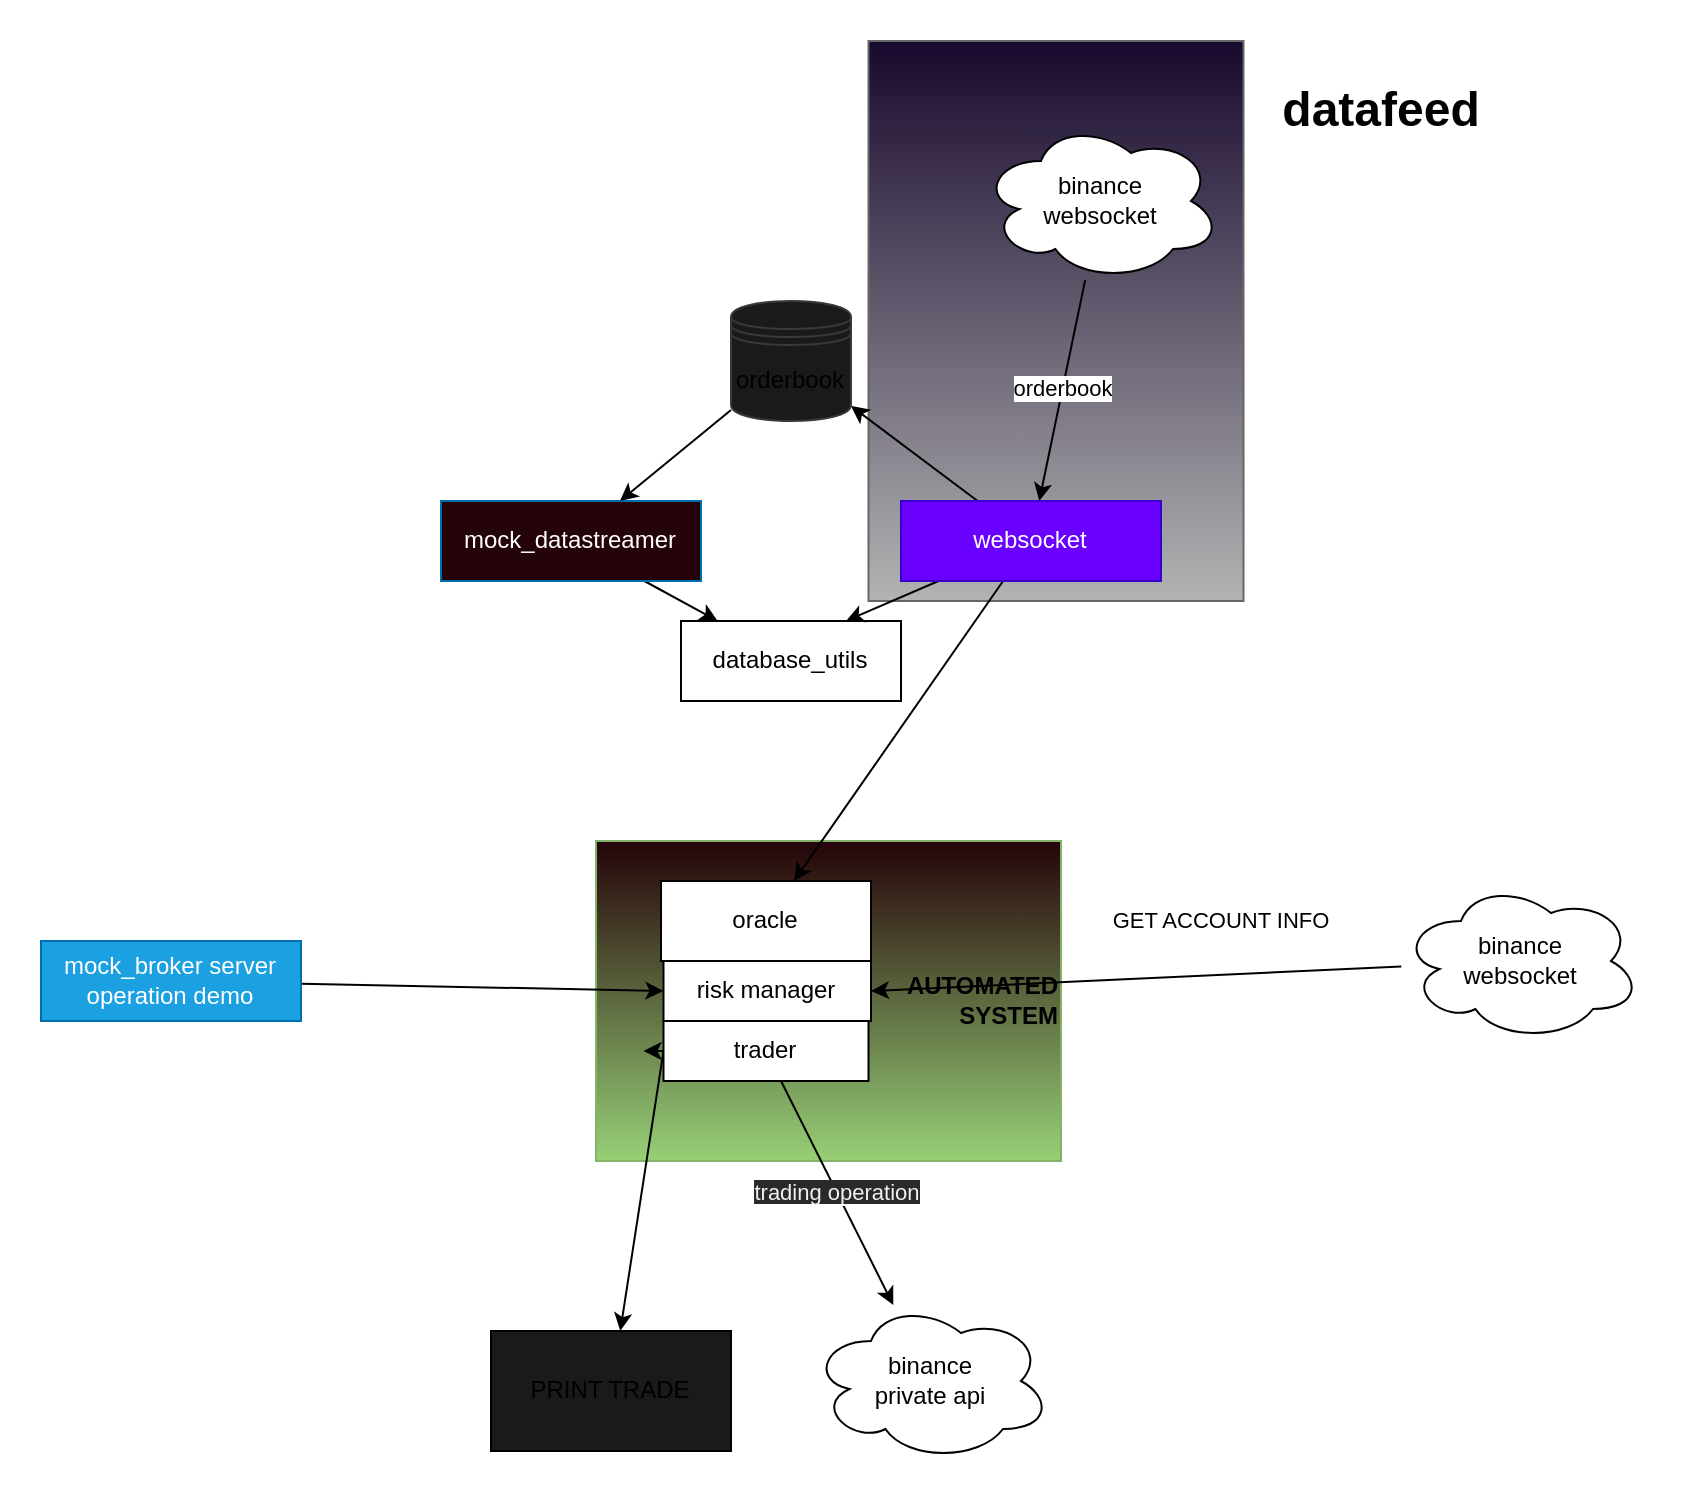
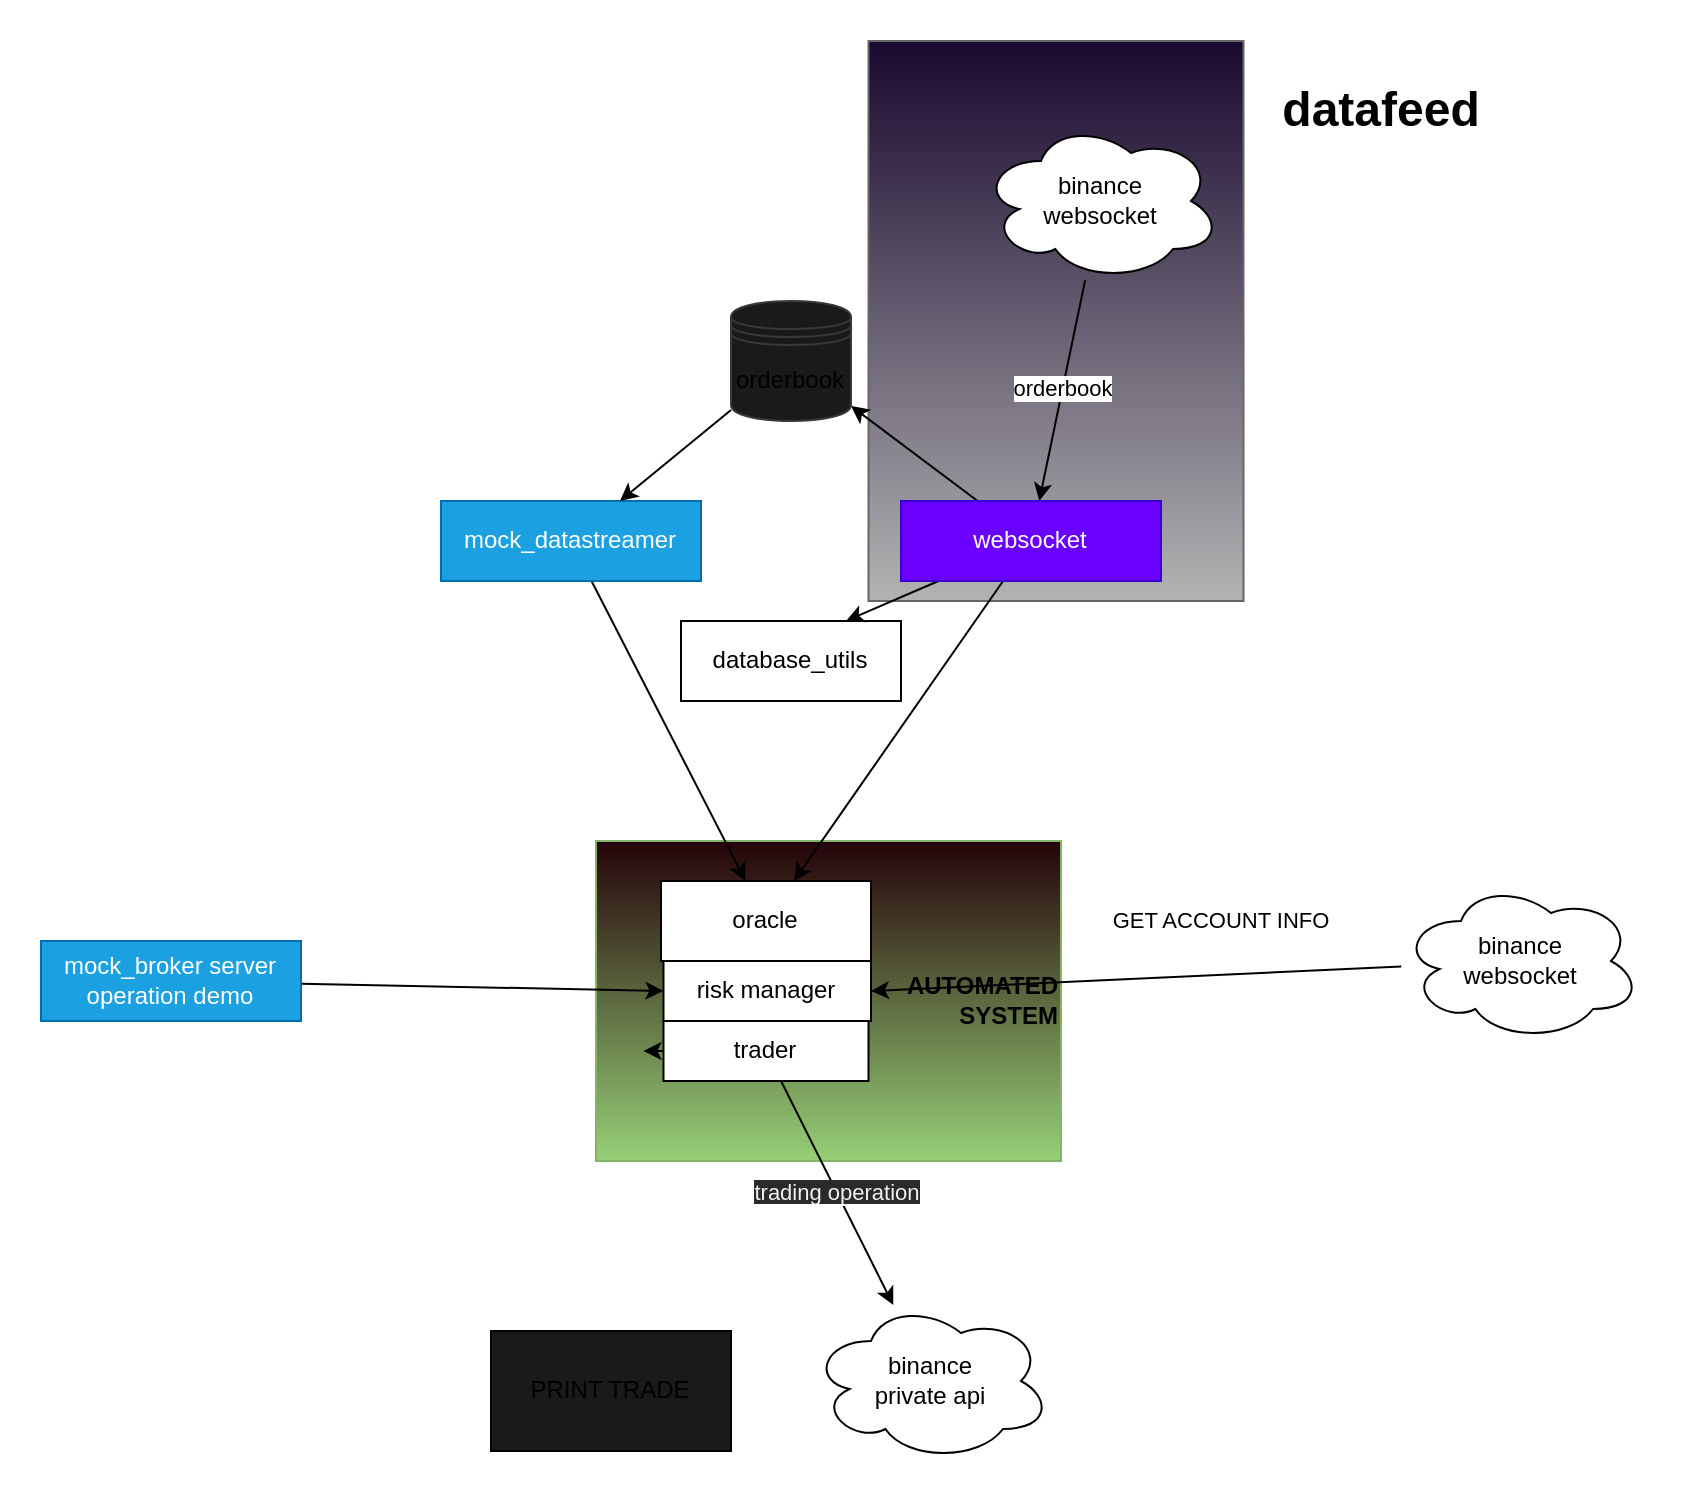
node "mock_datastreamer": fillcolor #240309 -> #1ba1e2
edge "mock_datastreamer" -> "database_utils": removed
edge "mock_datastreamer" -> "oracle": added
edge "trader" -> "PRINT TRADE": now "trader" -> "risk manager"
